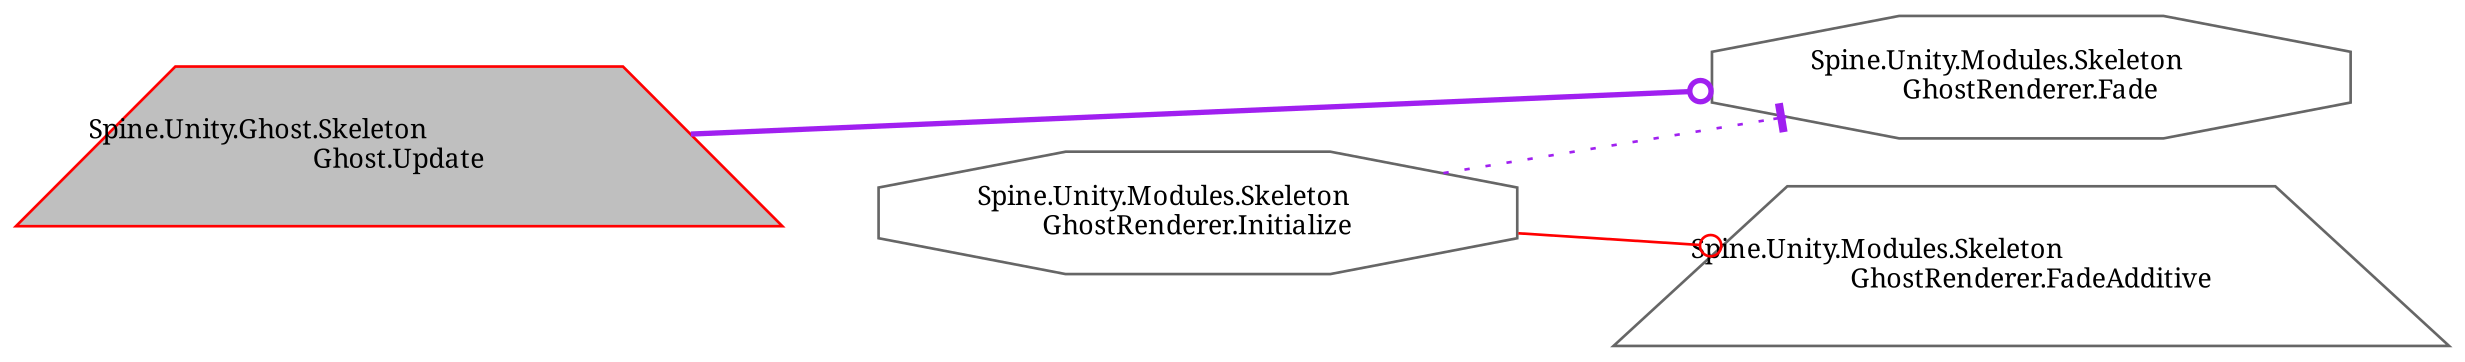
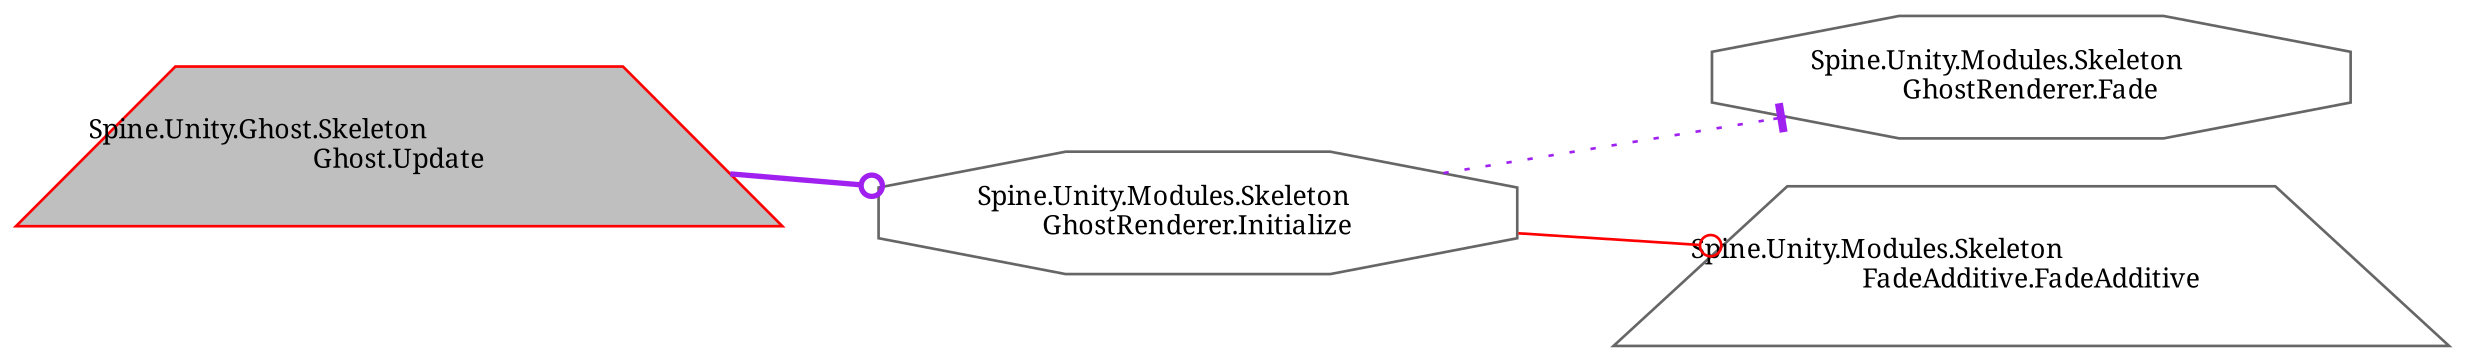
edge "Spine.Unity.Ghost.Skeleton Ghost.Update" -> "Spine.Unity.Modules.Skeleton GhostRenderer.Fade": now "Spine.Unity.Ghost.Skeleton Ghost.Update" -> "Spine.Unity.Modules.Skeleton GhostRenderer.Initialize"
node "Spine.Unity.Modules.Skeleton GhostRenderer.FadeAdditive": label "Spine.Unity.Modules.Skeleton GhostRenderer.FadeAdditive" -> "Spine.Unity.Modules.Skeleton FadeAdditive.FadeAdditive"
